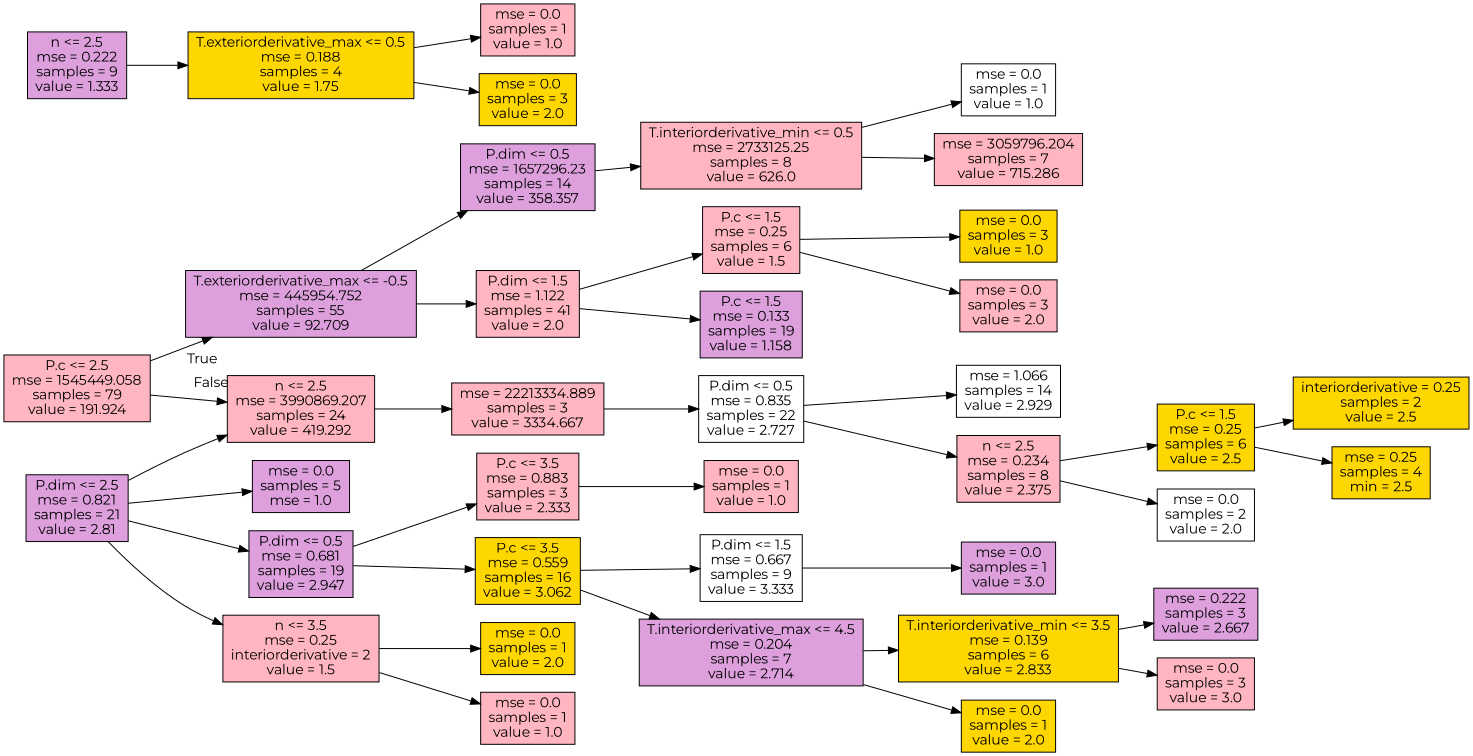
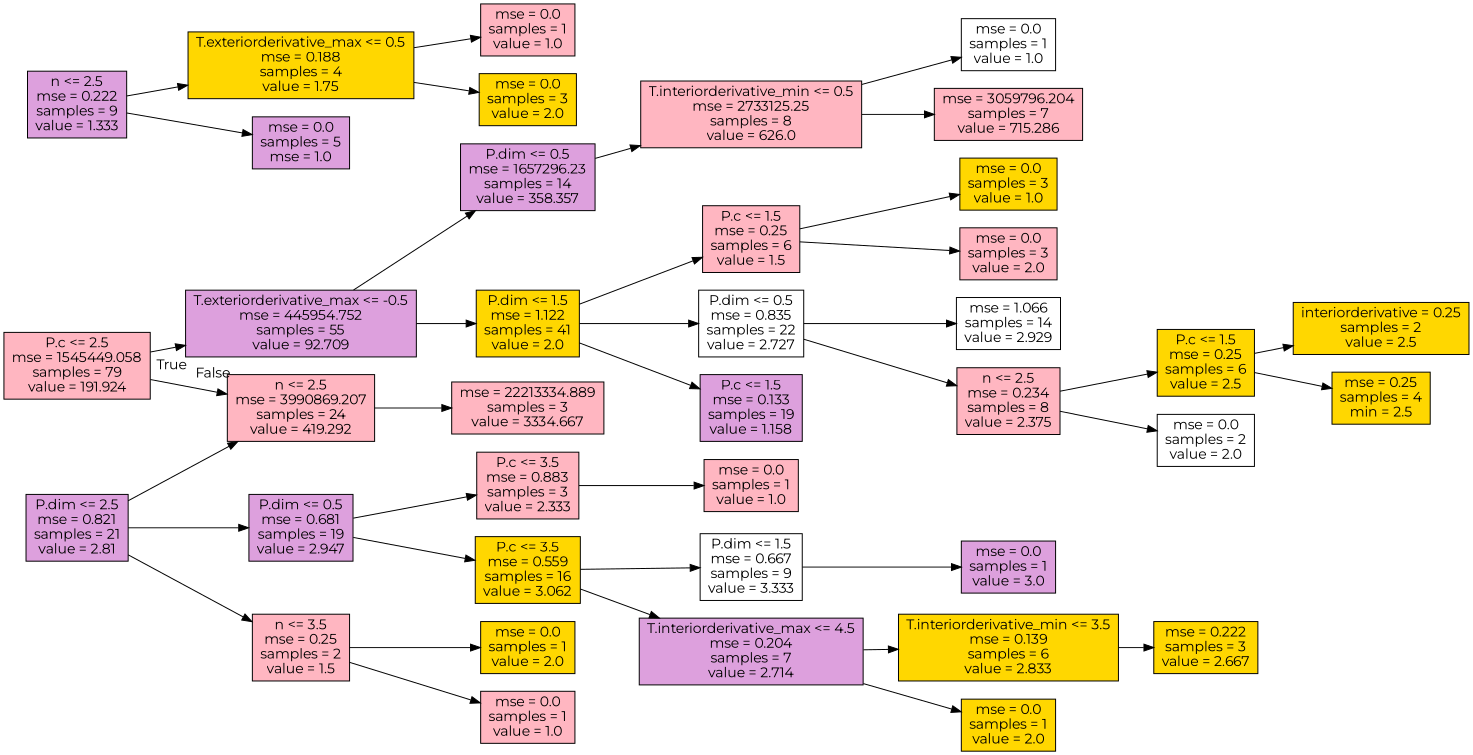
node "P.dim <= 1.5 mse = 1.122 samples = 41 value = 2.0": fillcolor lightpink -> gold
edge "mse = 22213334.889 samples = 3 value = 3334.667" -> "P.dim <= 0.5 mse = 0.835 samples = 22 value = 2.727": now "P.dim <= 1.5 mse = 1.122 samples = 41 value = 2.0" -> "P.dim <= 0.5 mse = 0.835 samples = 22 value = 2.727"
edge "P.dim <= 2.5 mse = 0.821 samples = 21 value = 2.81" -> "mse = 0.0 samples = 5 mse = 1.0": now "n <= 2.5 mse = 0.222 samples = 9 value = 1.333" -> "mse = 0.0 samples = 5 mse = 1.0"
node "mse = 0.222 samples = 3 value = 2.667": fillcolor plum -> gold
node "n <= 3.5 mse = 0.25 interiorderivative = 2 value = 1.5": label "n <= 3.5 mse = 0.25 interiorderivative = 2 value = 1.5" -> "n <= 3.5 mse = 0.25 samples = 2 value = 1.5"
node "mse = 0.0 samples = 3 value = 3.0": removed
